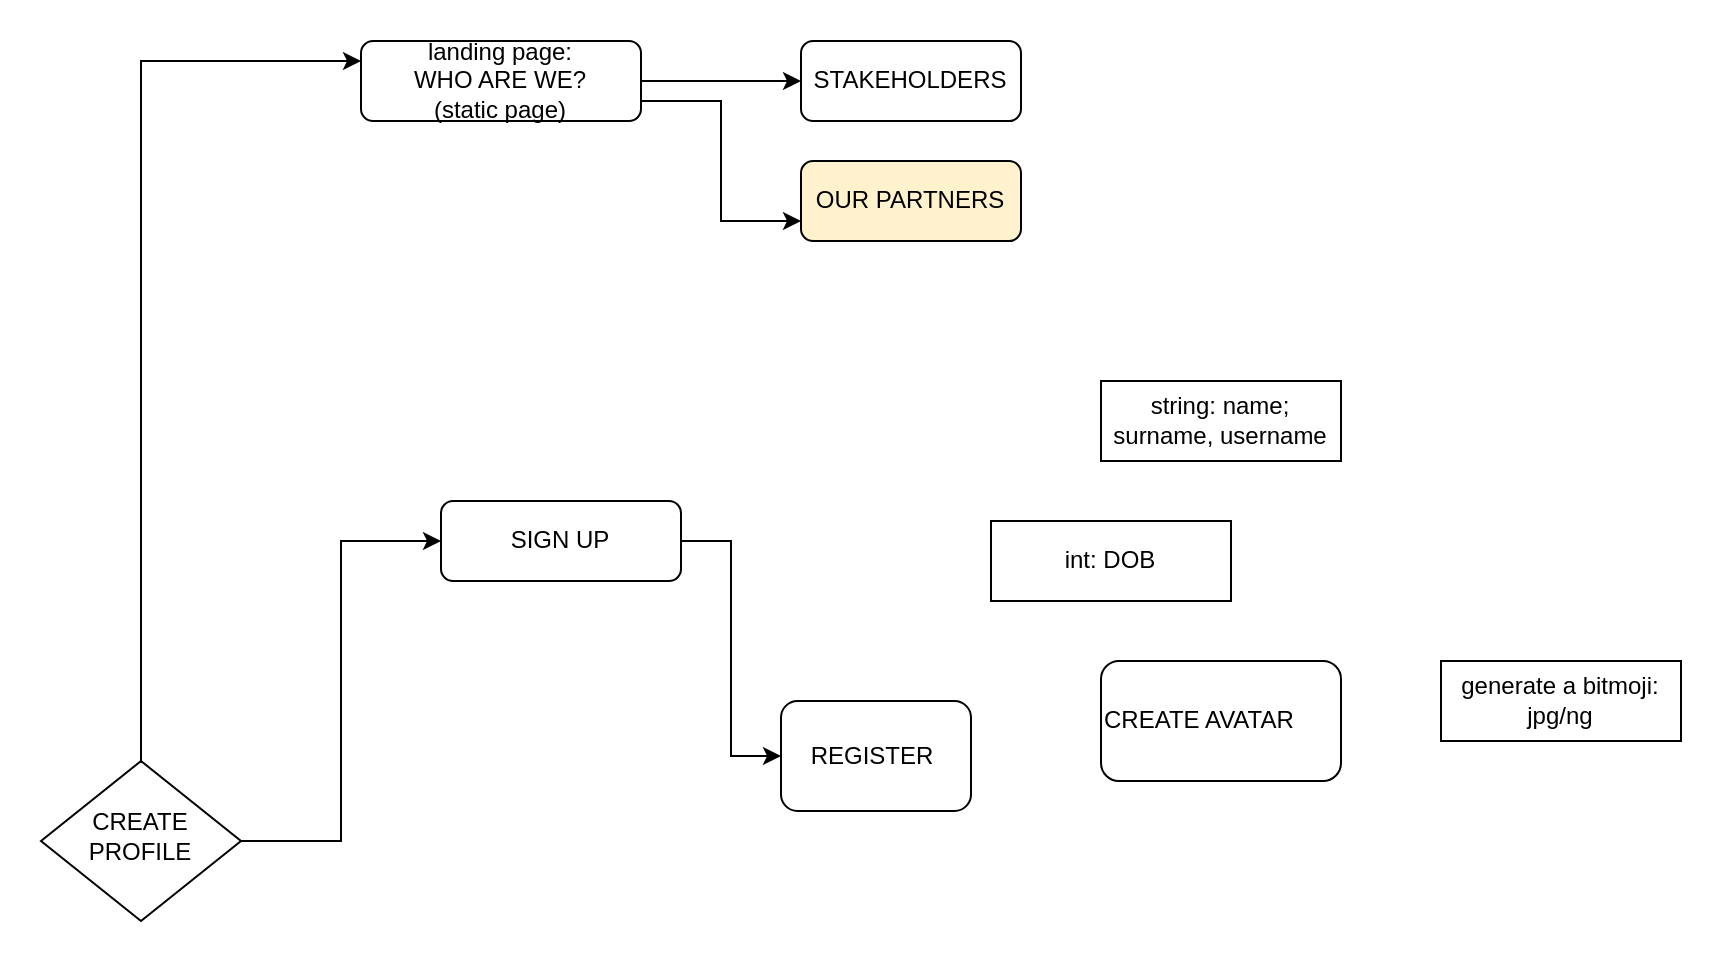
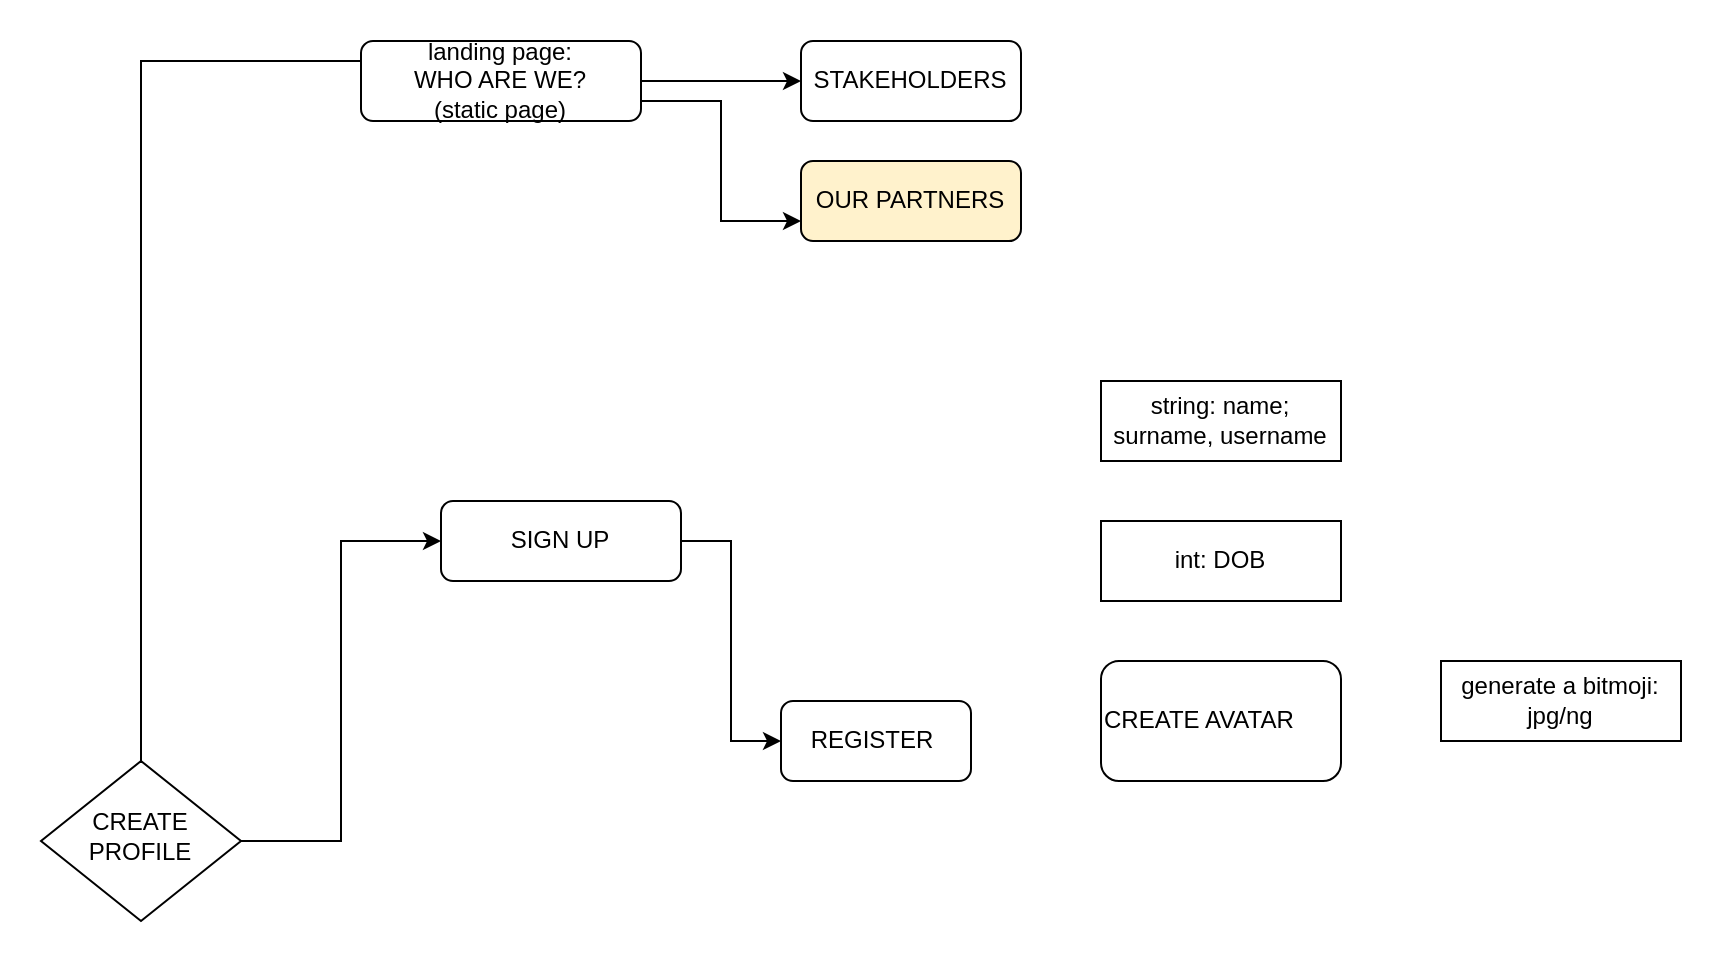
edge "CREATE PROFILE" -> "landing page: WHO ARE WE? (static page)": arrowhead classic -> none
node "int: DOB": moved (1111, 561) -> (1221, 561)
node "REGISTER": size 190x110 -> 190x80
